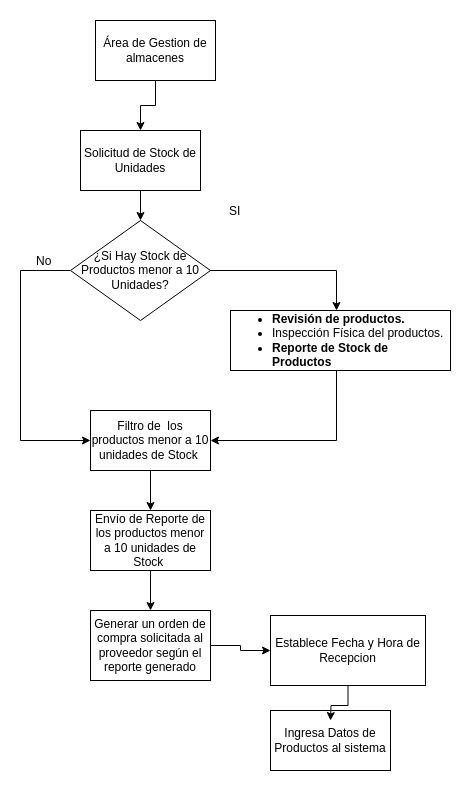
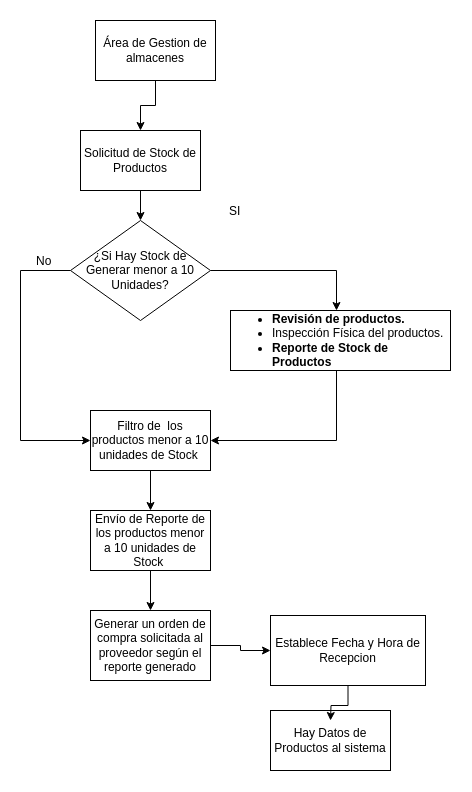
node "Solicitud de Stock de Unidades": label "Solicitud de Stock de Unidades" -> "Solicitud de Stock de Productos"
node "¿Si Hay Stock de Productos menor a 10 Unidades?": label "¿Si Hay Stock de Productos menor a 10 Unidades?" -> "¿Si Hay Stock de Generar menor a 10 Unidades?"
node "Ingresa Datos de Productos al sistema": label "Ingresa Datos de Productos al sistema" -> "Hay Datos de Productos al sistema"
